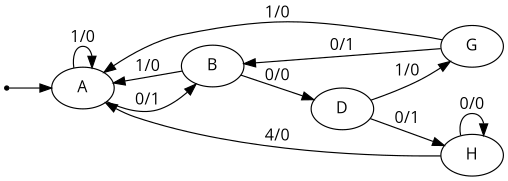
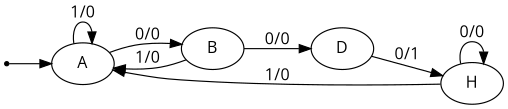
node "G": removed
edge "A" -> "B": label "0/1" -> "0/0"
edge "H" -> "A": label "4/0" -> "1/0"
